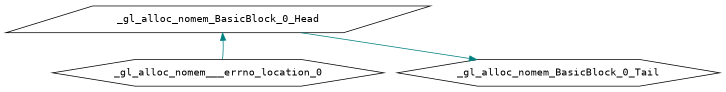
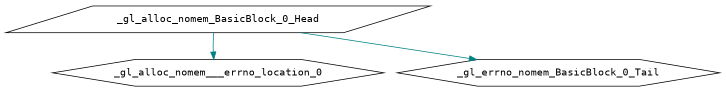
edge "_gl_alloc_nomem___errno_location_0" -> "_gl_alloc_nomem_BasicBlock_0_Head": reversed
node "_gl_alloc_nomem_BasicBlock_0_Tail": label "_gl_alloc_nomem_BasicBlock_0_Tail" -> "_gl_errno_nomem_BasicBlock_0_Tail"
